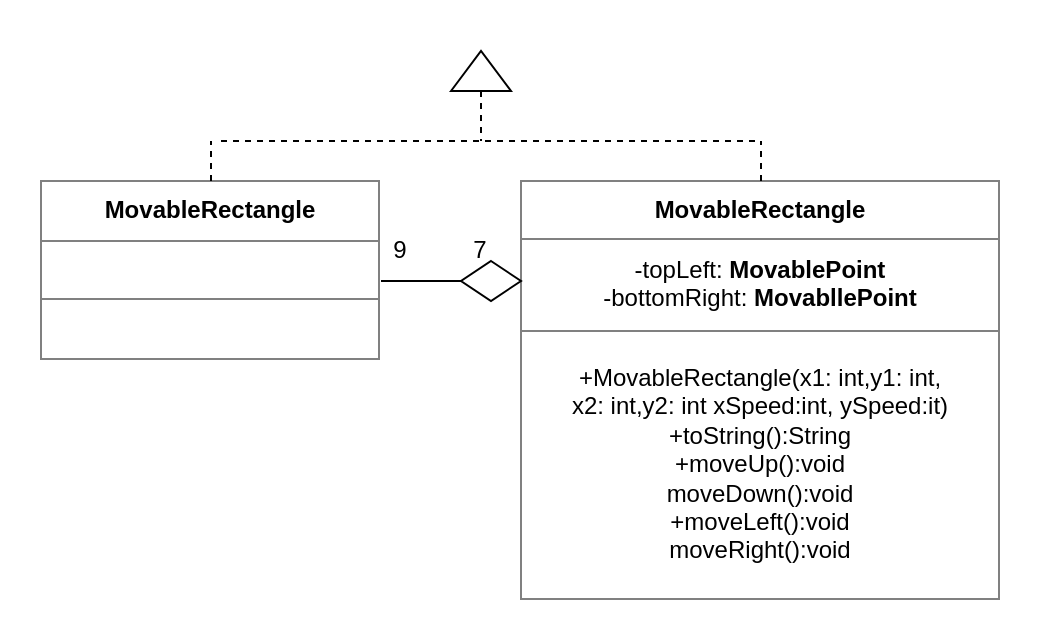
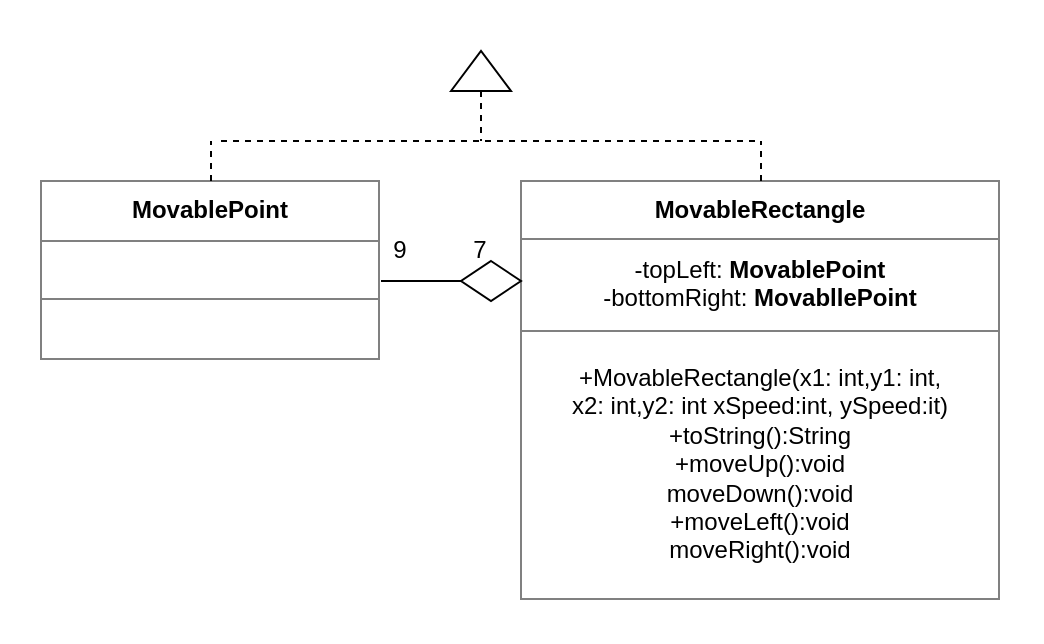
node "MovableRectangle": label "MovableRectangle" -> "MovablePoint"
